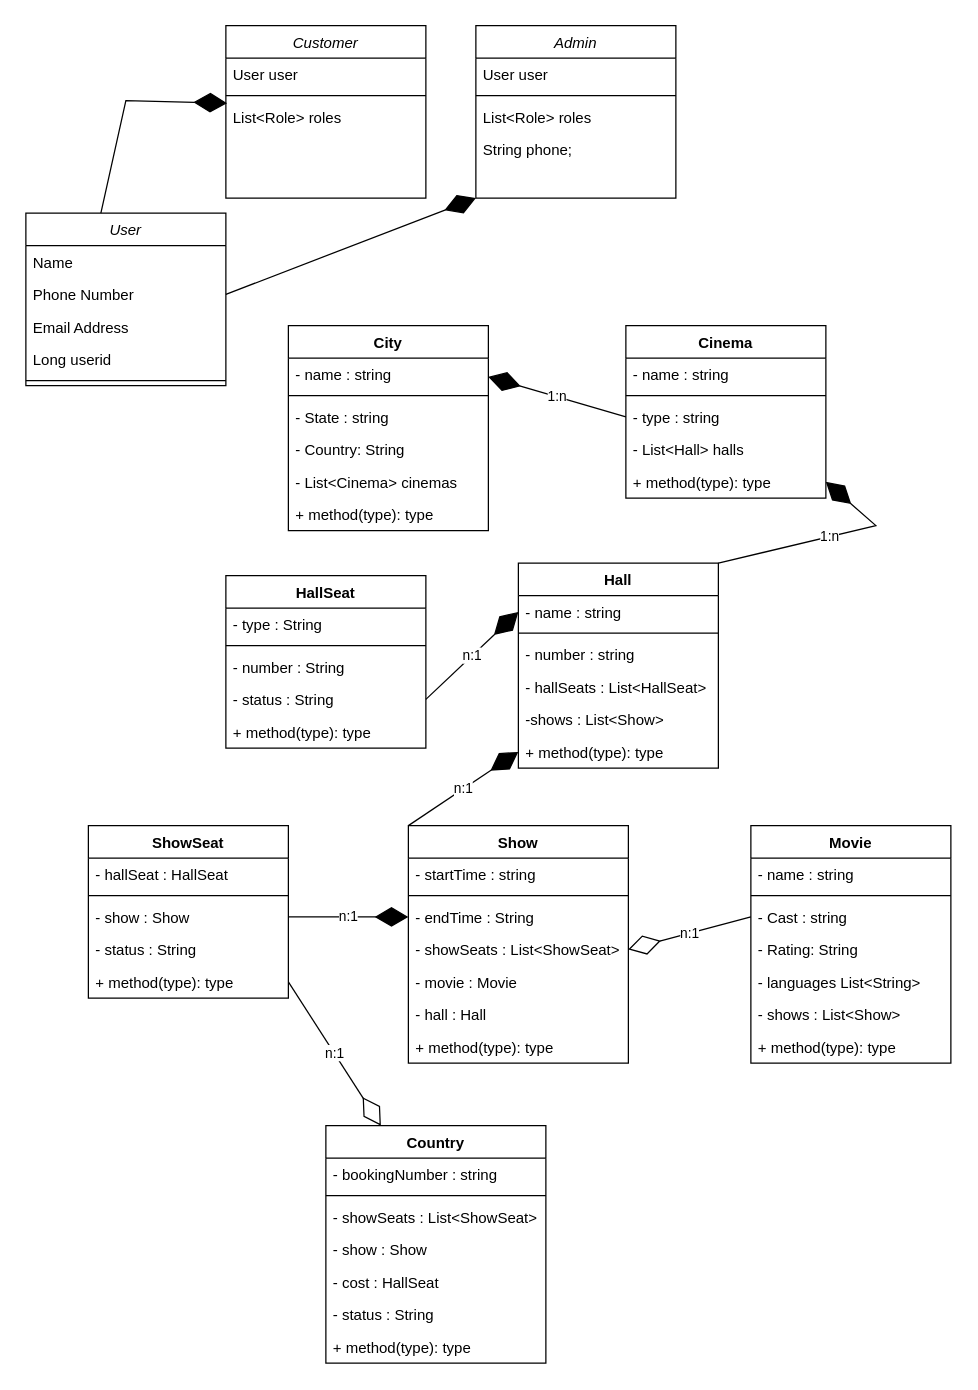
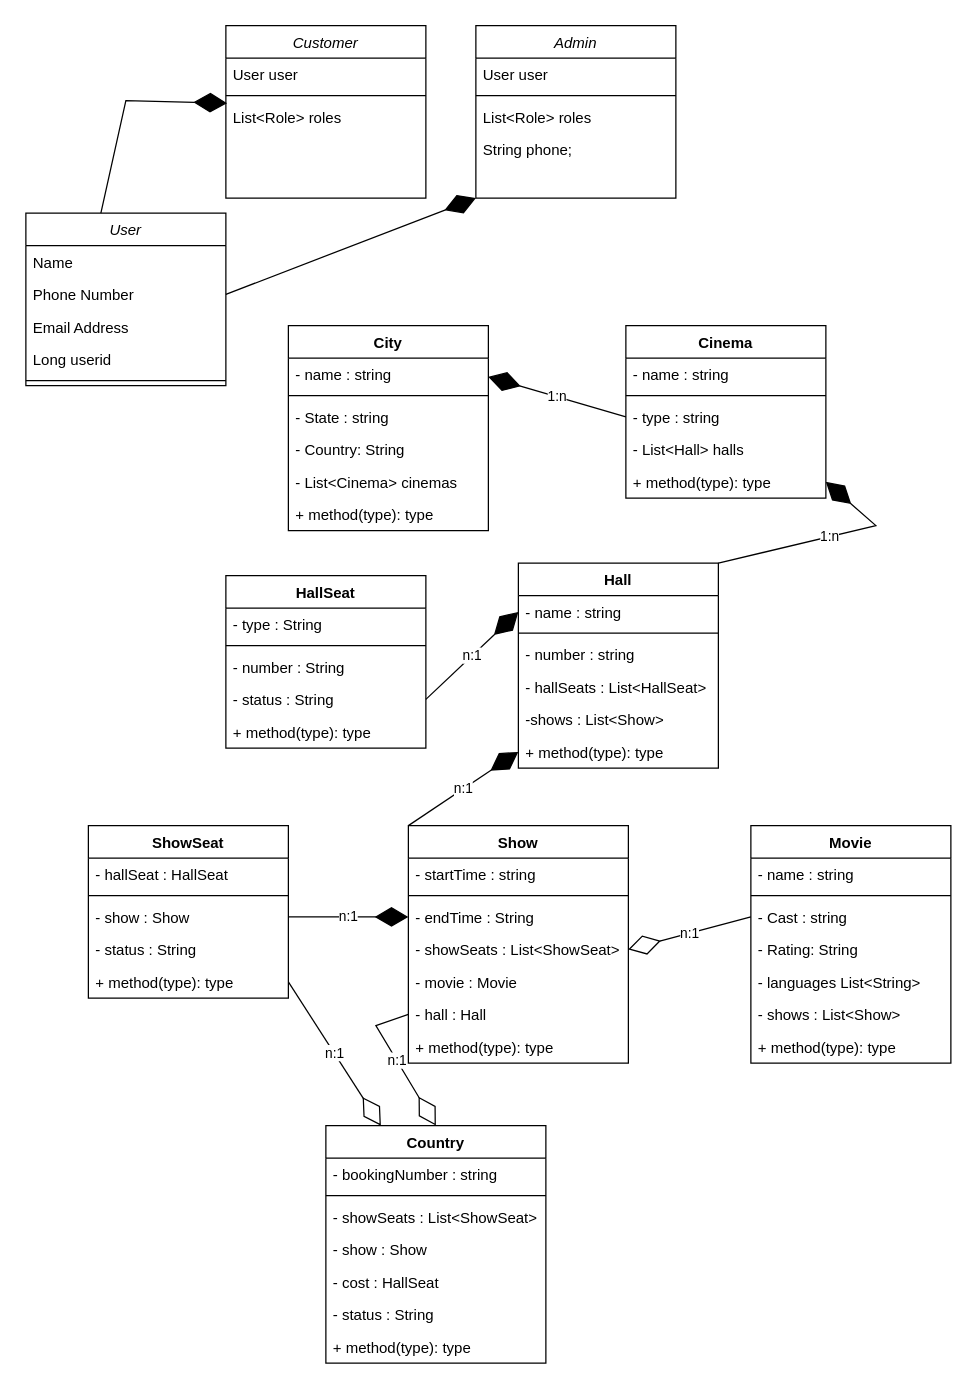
edge "- hall : Hall" -> "Country": added, label "n:1"
